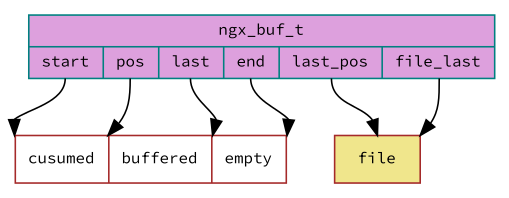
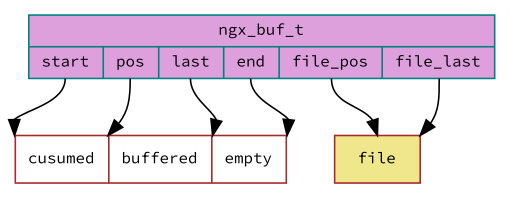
node "ngx_buf_t": text "last_pos" -> "file_pos"
